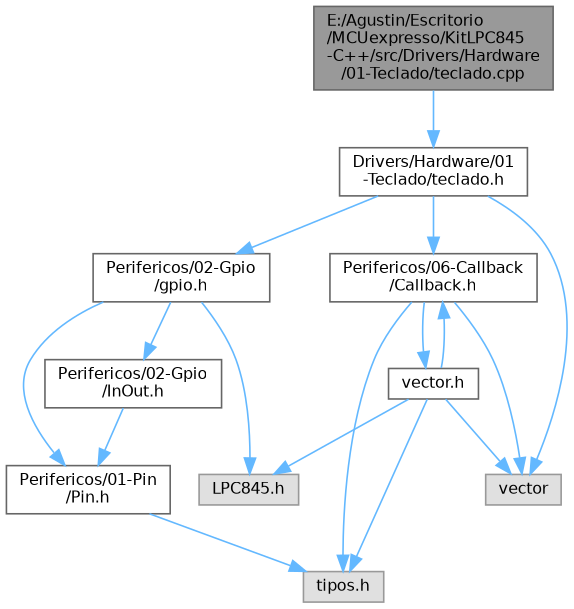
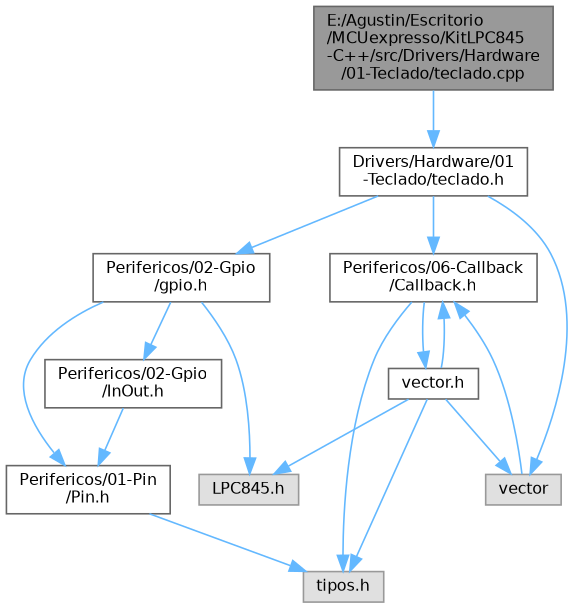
edge "Perifericos/06-Callback /Callback.h" -> "vector": reversed
